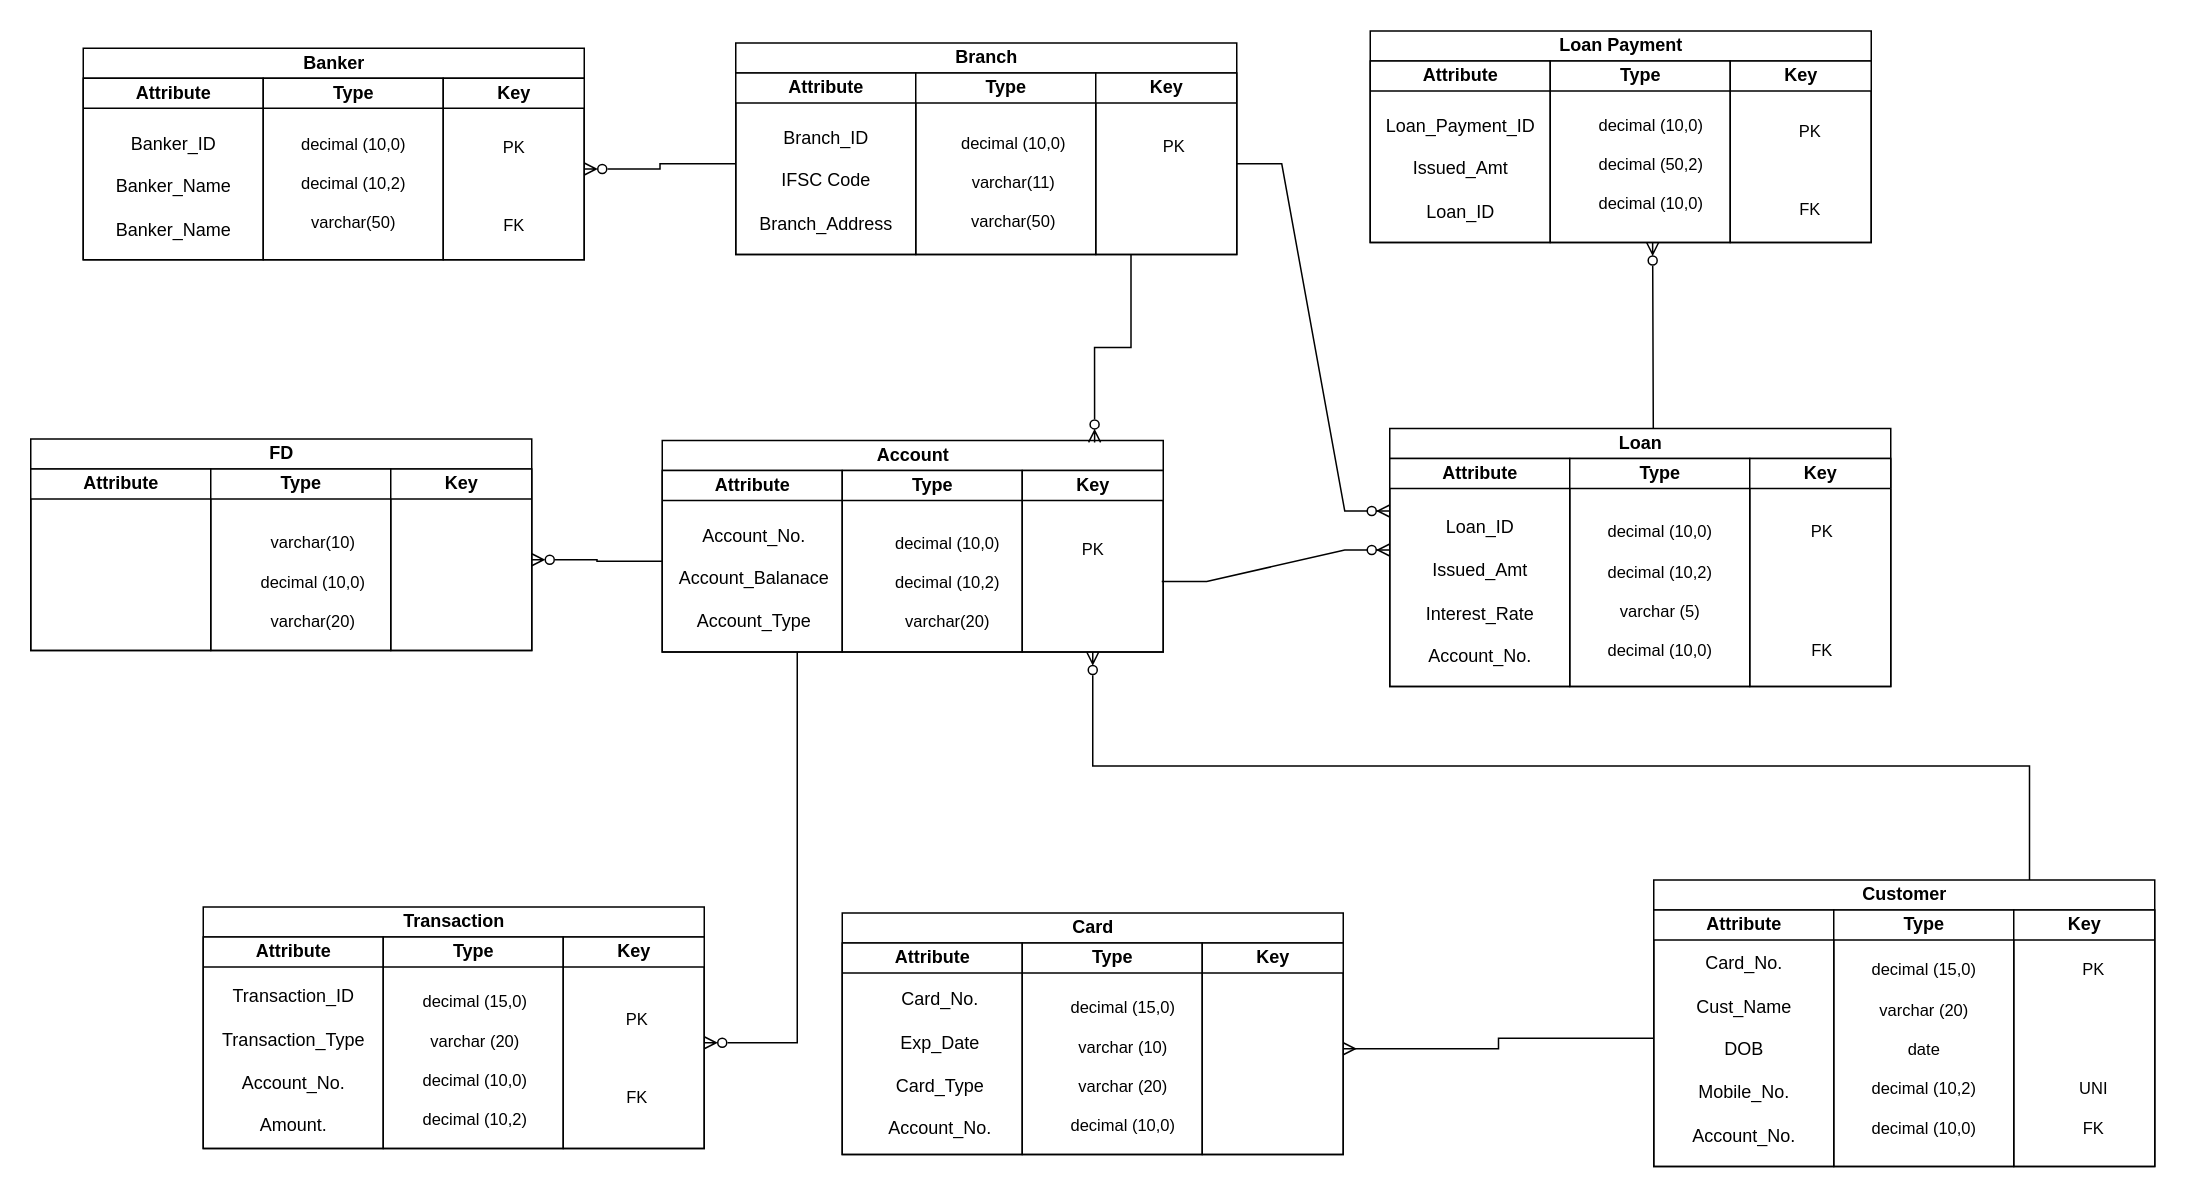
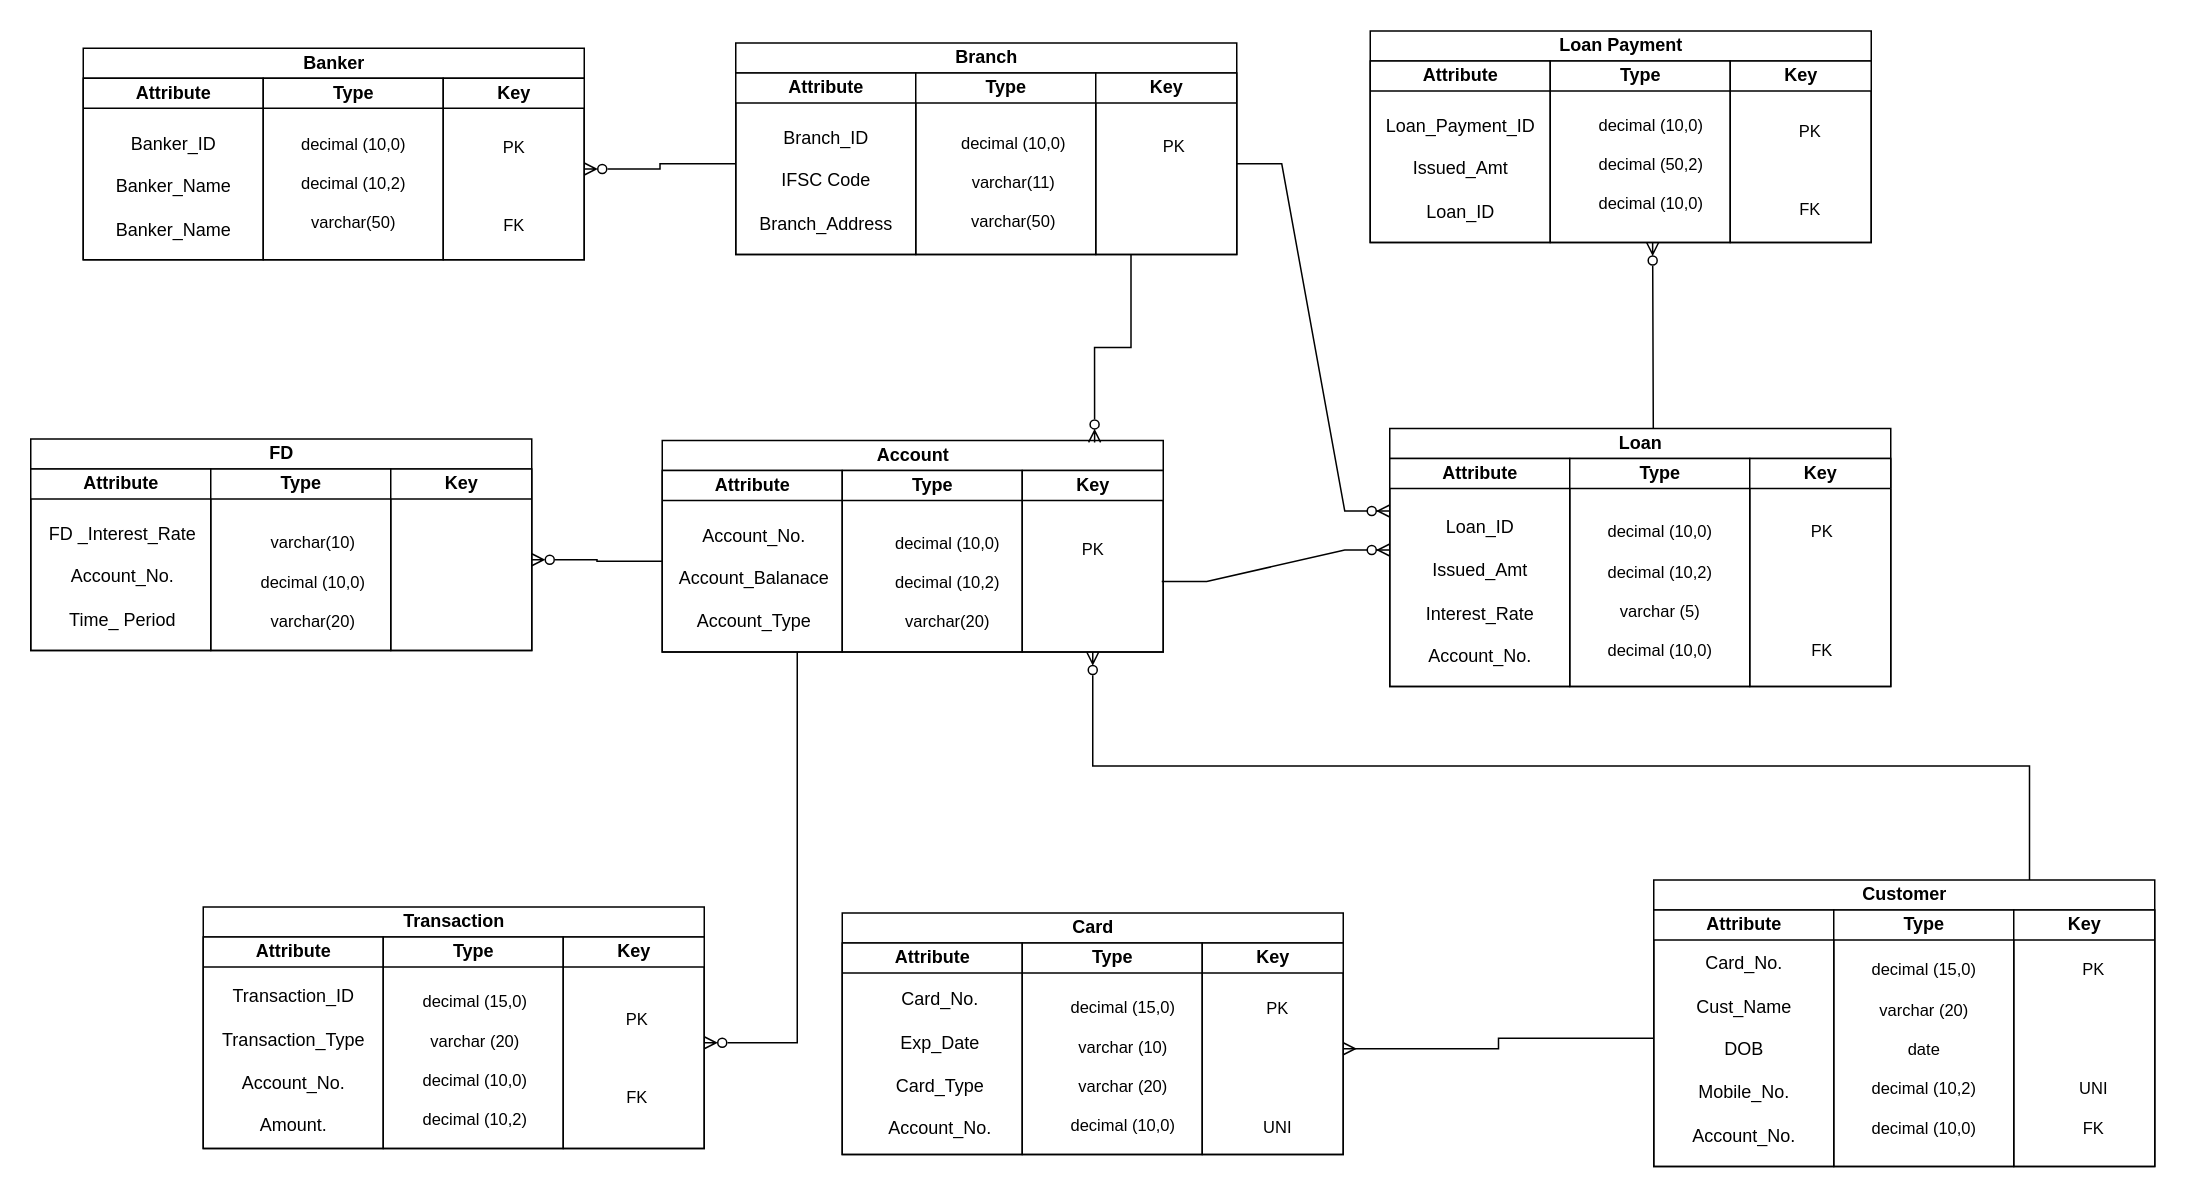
node "FD _Interest_RateAccount_No.Time_ Period": added
node "PKUNI": added
